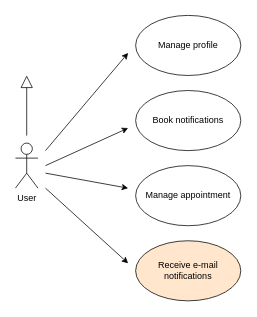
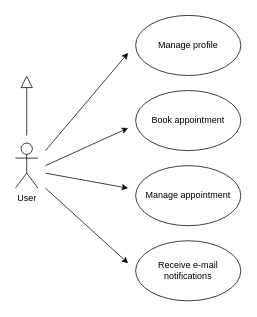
node "Book notifications": label "Book notifications" -> "Book appointment"
node "Receive e-mail notifications": fillcolor #ffe6cc -> #ffffff
